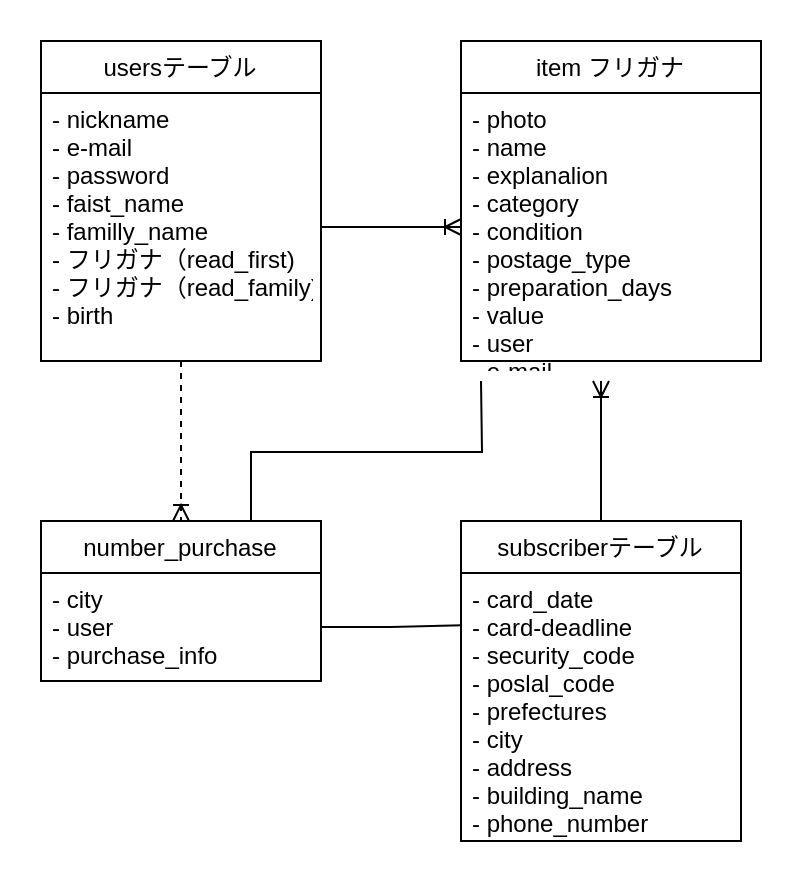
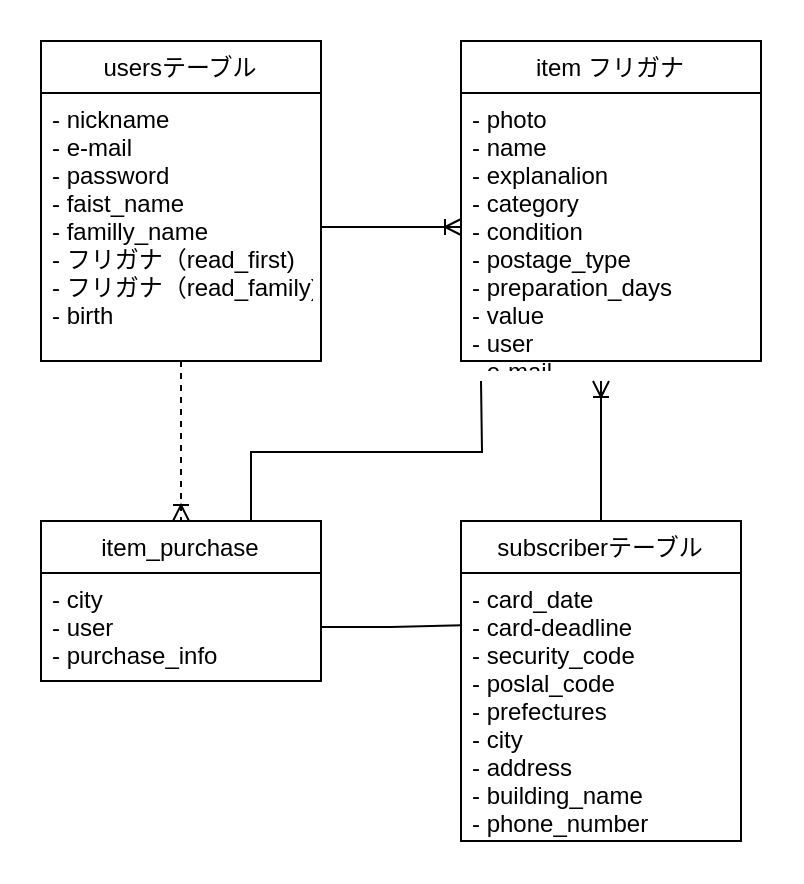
node "number_purchase": label "number_purchase" -> "item_purchase"
